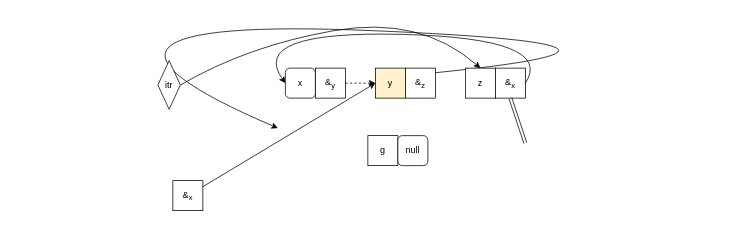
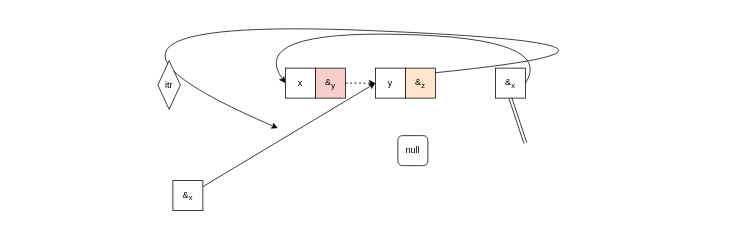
edge "itr" -> "z": removed
node "x": shape rounded rectangle -> rectangle
node "&y": fillcolor #ffffff -> #f8cecc
node "y": fillcolor #fff2cc -> #ffffff
node "&z": fillcolor #ffffff -> #ffe6cc
node "z": removed
node "g": removed
